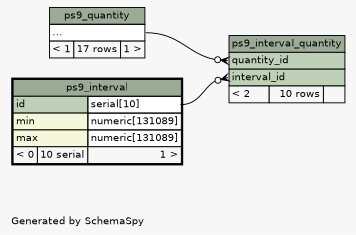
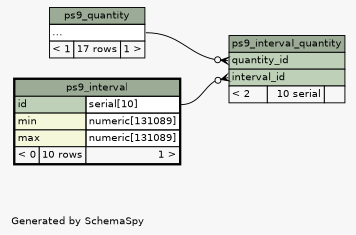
node "ps9_interval_quantity": text "10 rows" -> "10 serial"
node "ps9_interval": text "10 serial" -> "10 rows"
